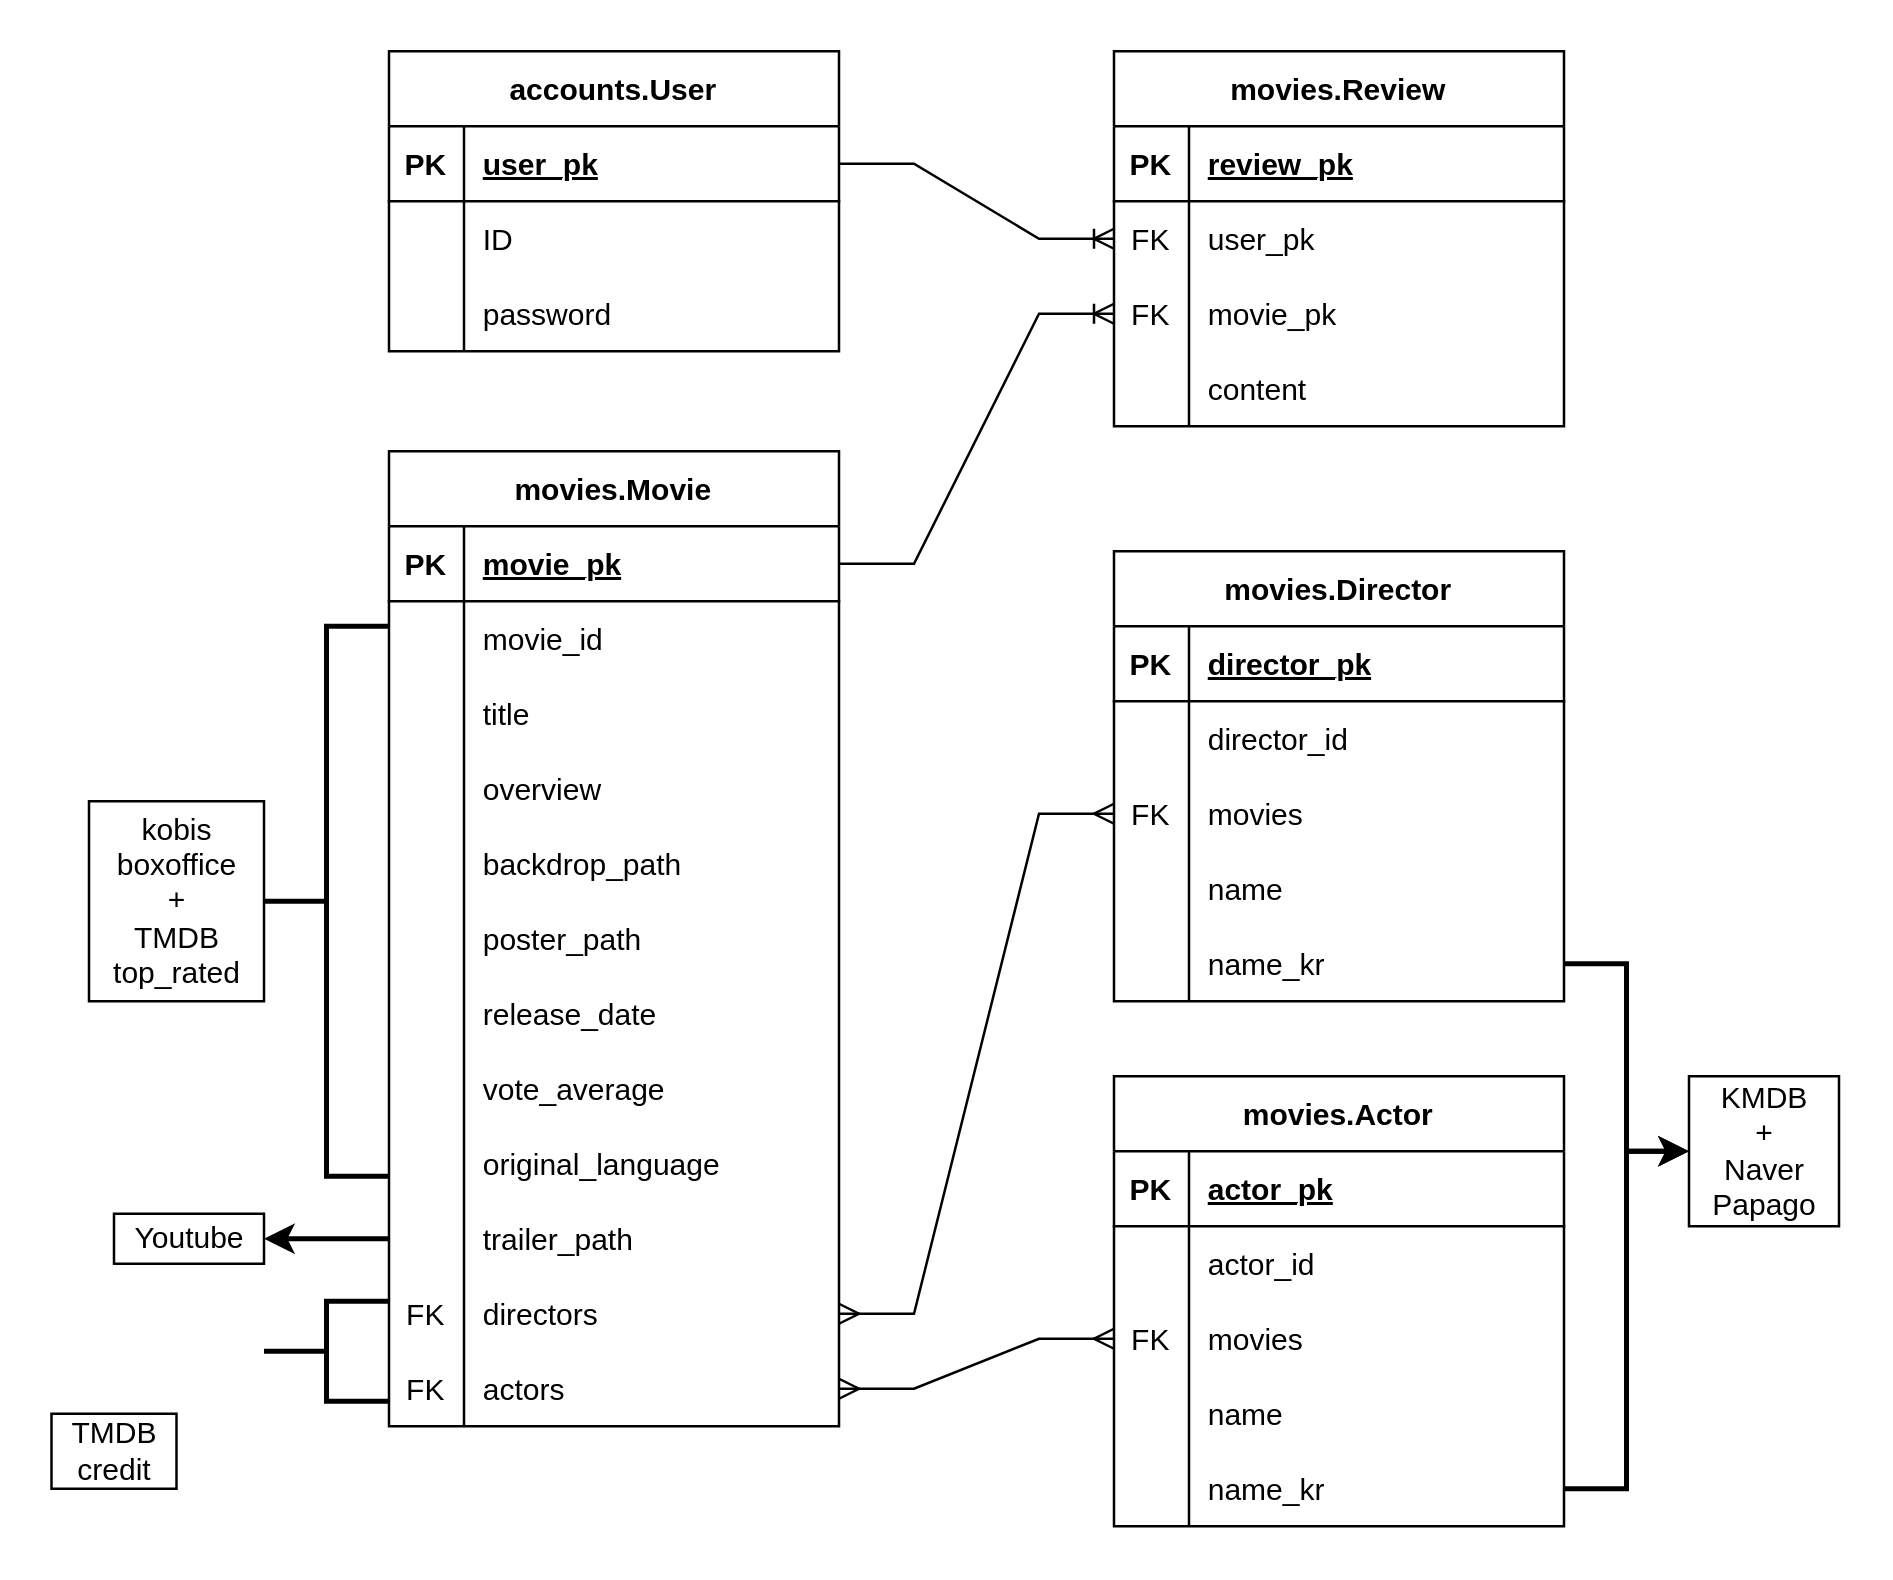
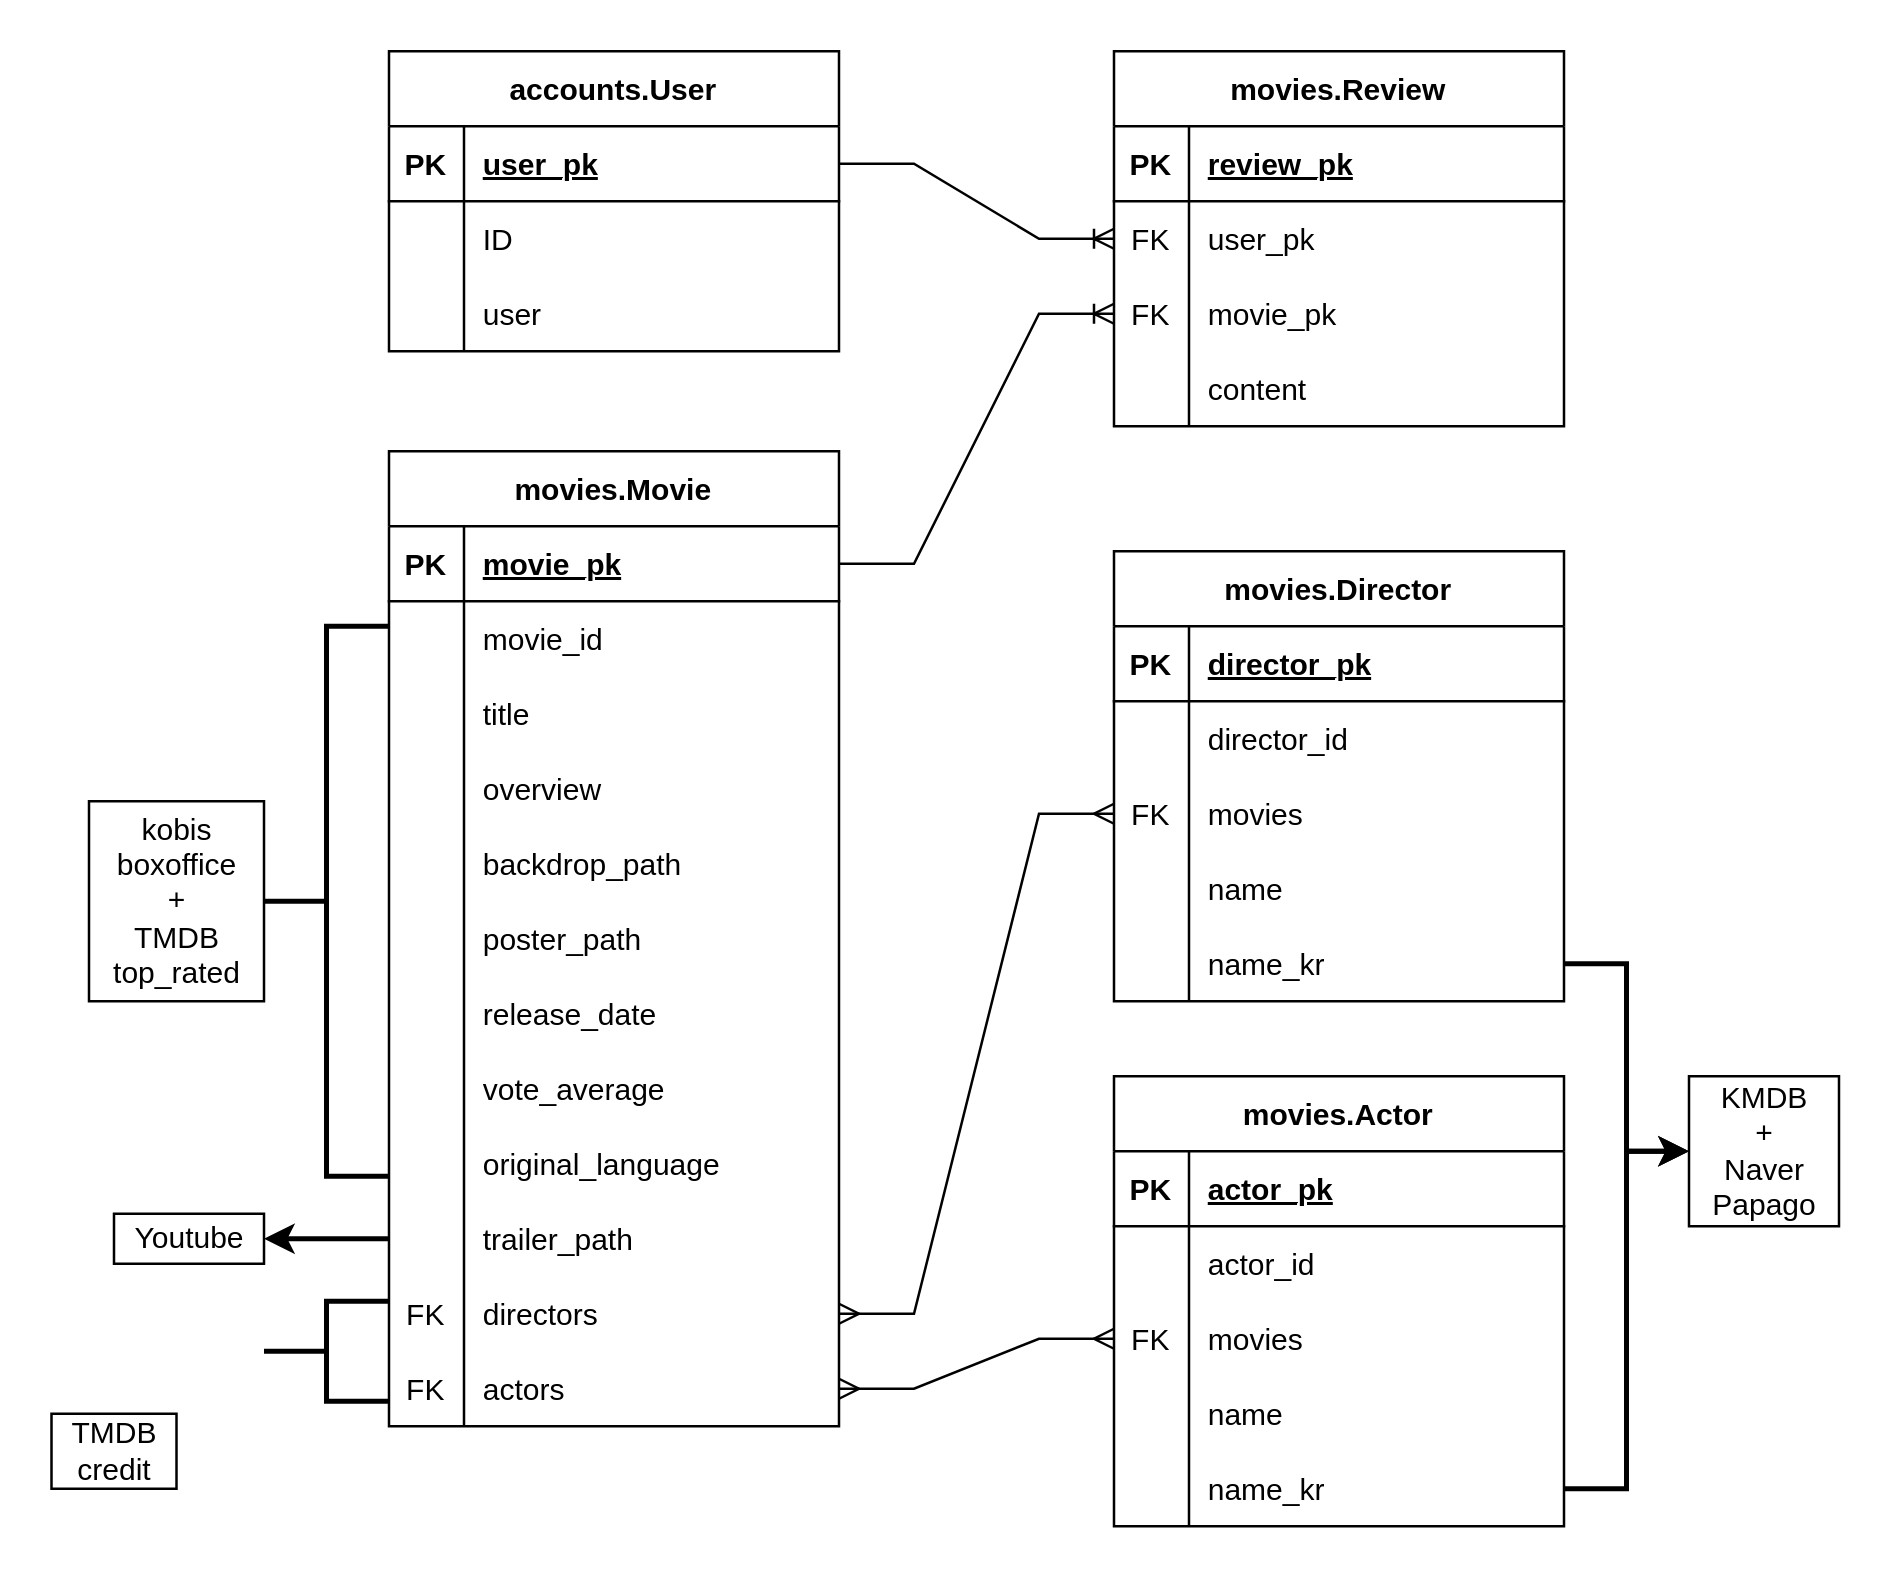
node "password": label "password" -> "user"
